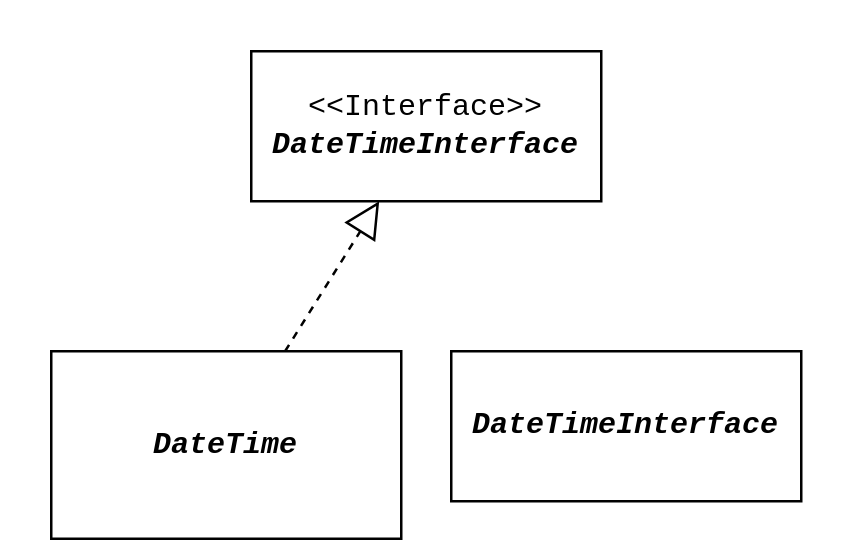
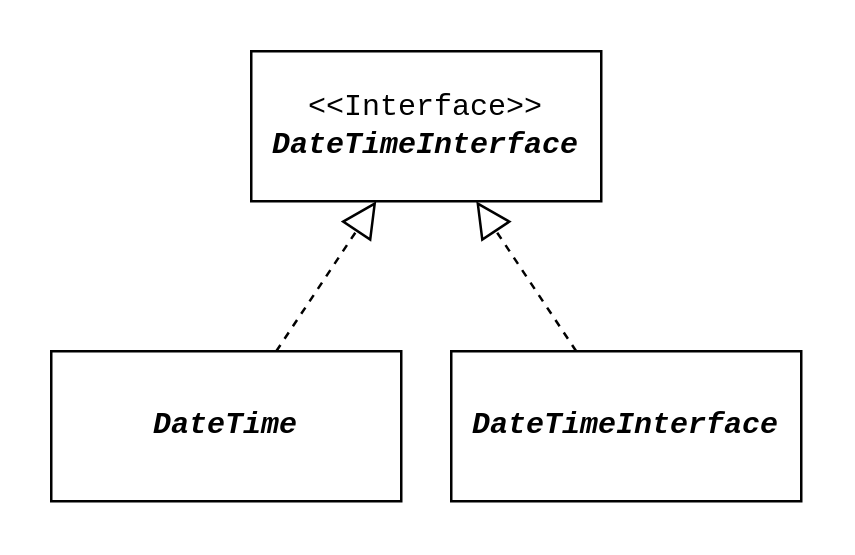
edge "DateTimeInterface" -> "<<Interface>> DateTimeInterface": added
node "DateTime": size 350x188 -> 350x150
